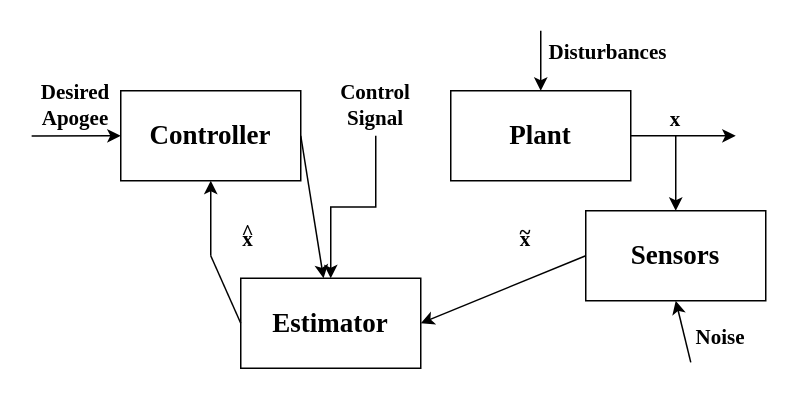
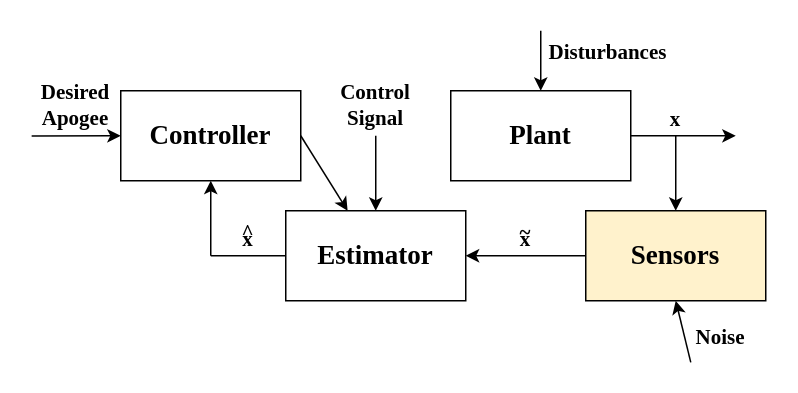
node "Sensors": fillcolor #ffffff -> #fff2cc
node "Estimator": moved (331, 323) -> (376, 256)
